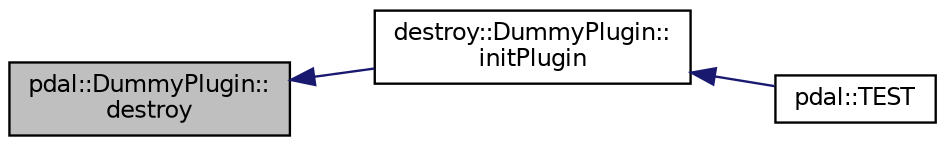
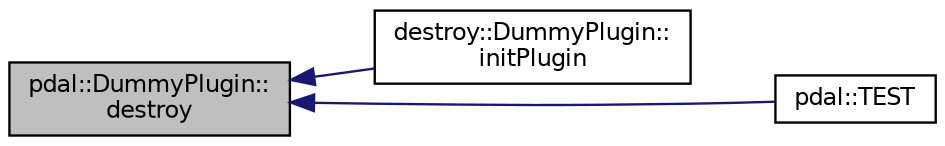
edge "pdal::TEST" -> "destroy::DummyPlugin:: initPlugin": now "pdal::TEST" -> "pdal::DummyPlugin:: destroy"
